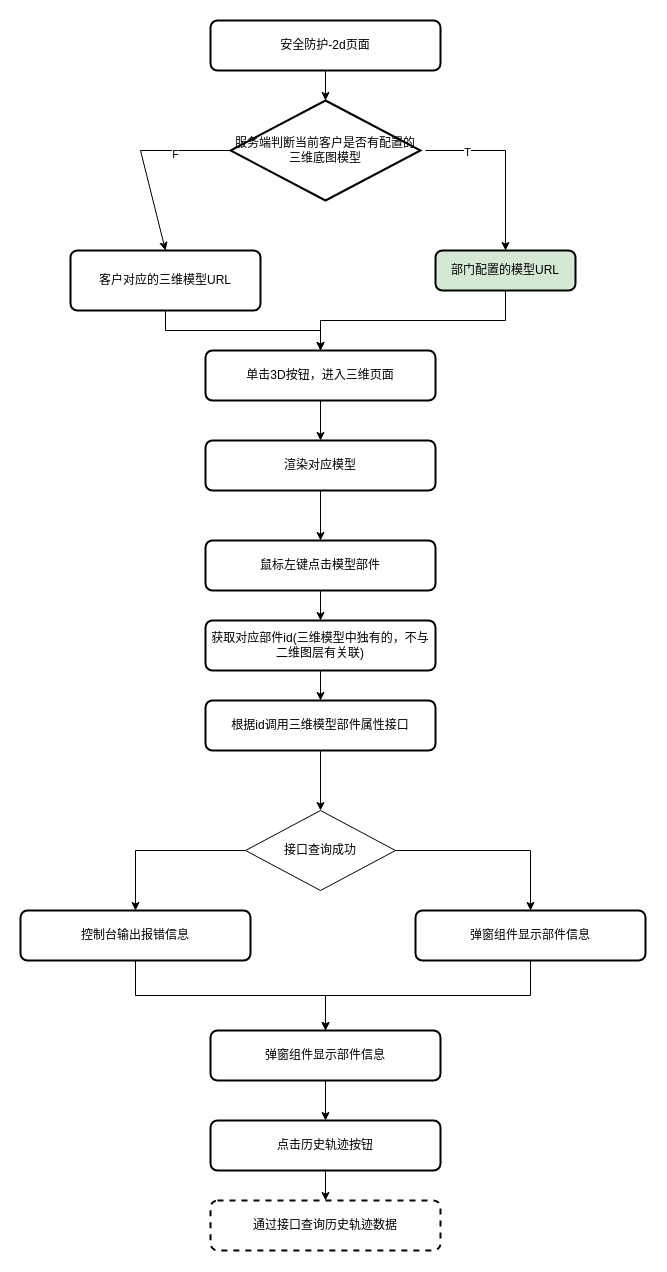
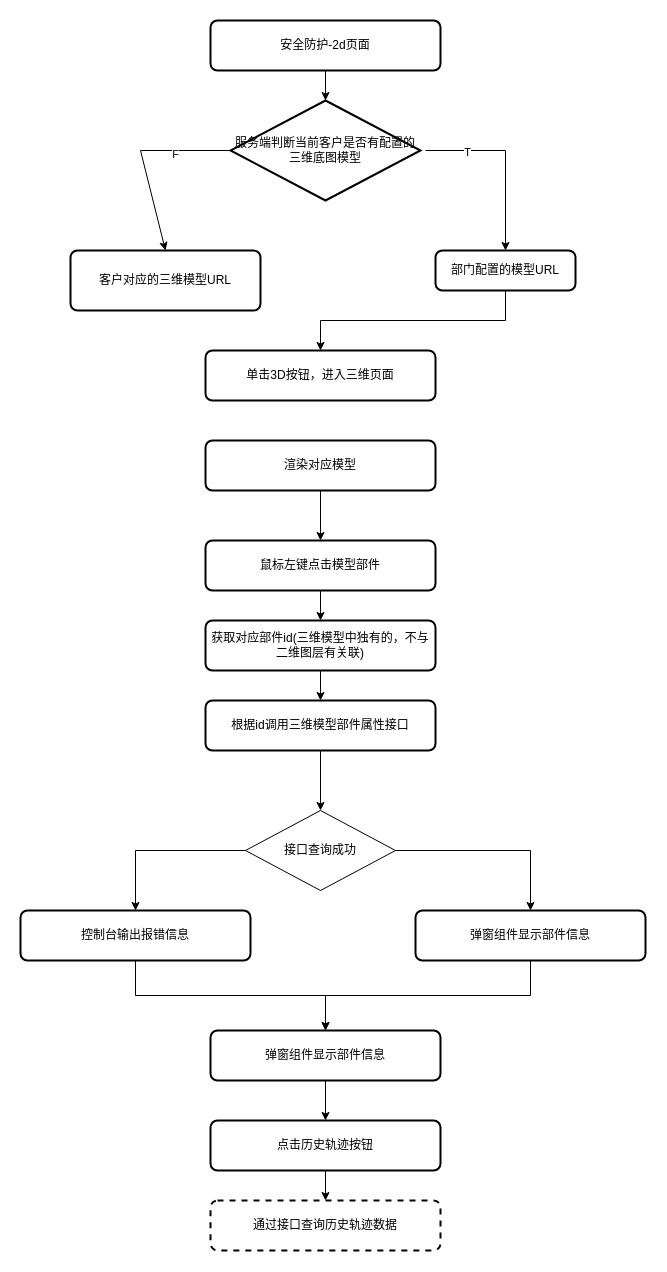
node "部门配置的模型URL": fillcolor #d5e8d4 -> #ffffff
edge "客户对应的三维模型URL" -> "单击3D按钮，进入三维页面": removed
edge "单击3D按钮，进入三维页面" -> "渲染对应模型": removed
